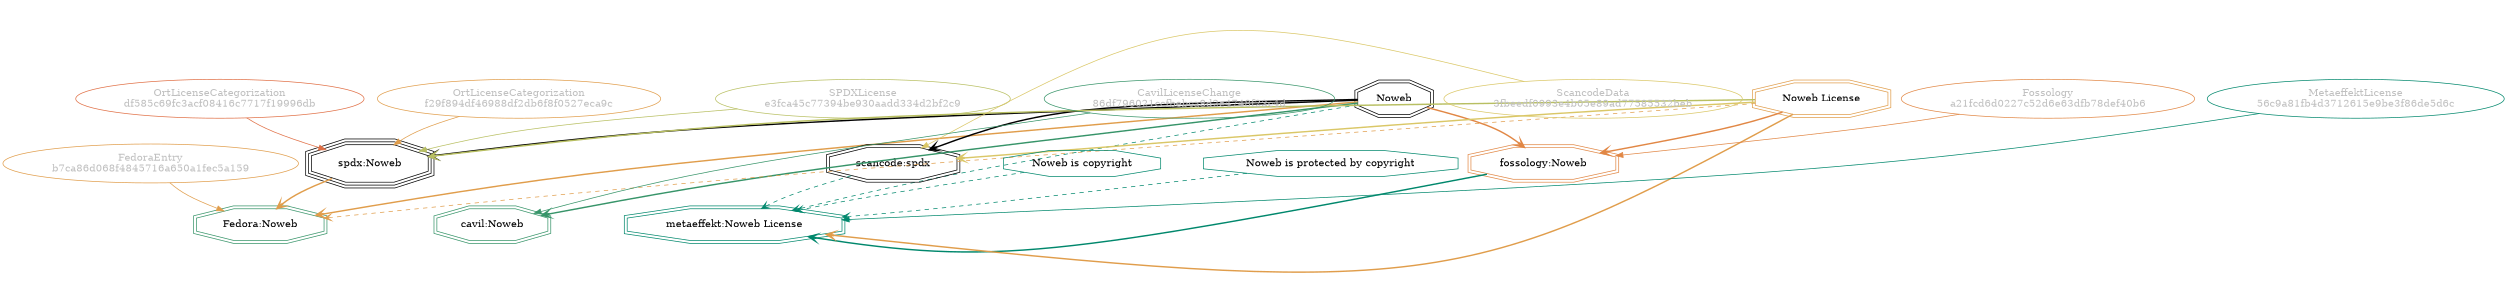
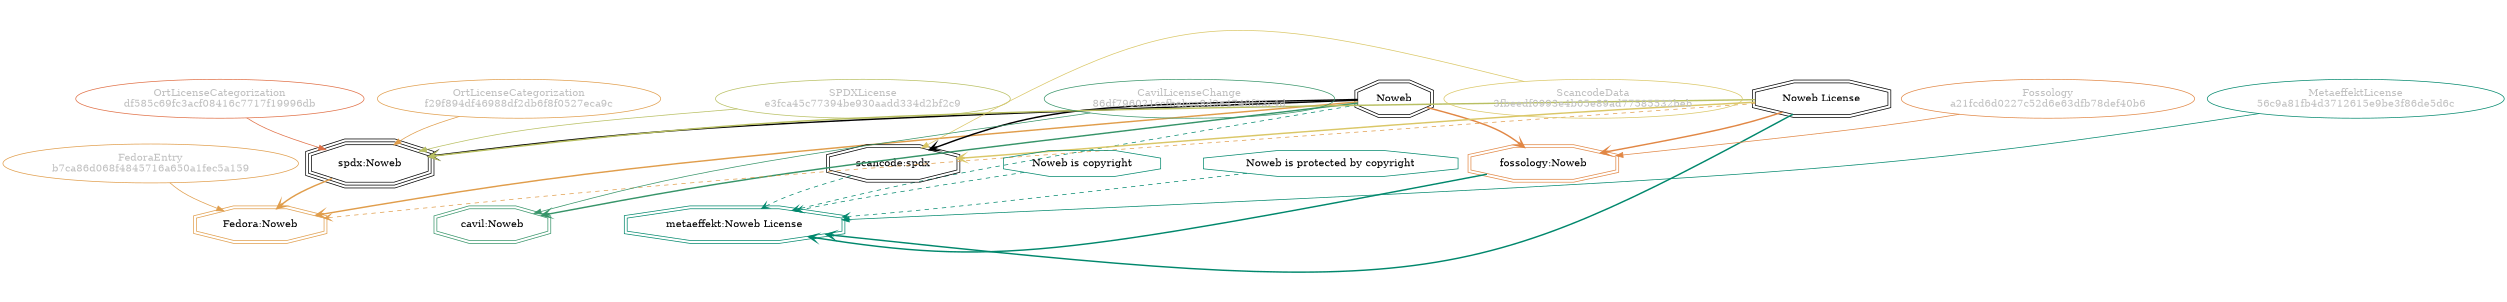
node "Noweb License": color #e09d4b -> black
node "Fedora:Noweb": color #379469 -> #e09d4b
edge "Noweb License" -> "metaeffekt:Noweb License": color #e09d4b -> #00876c
